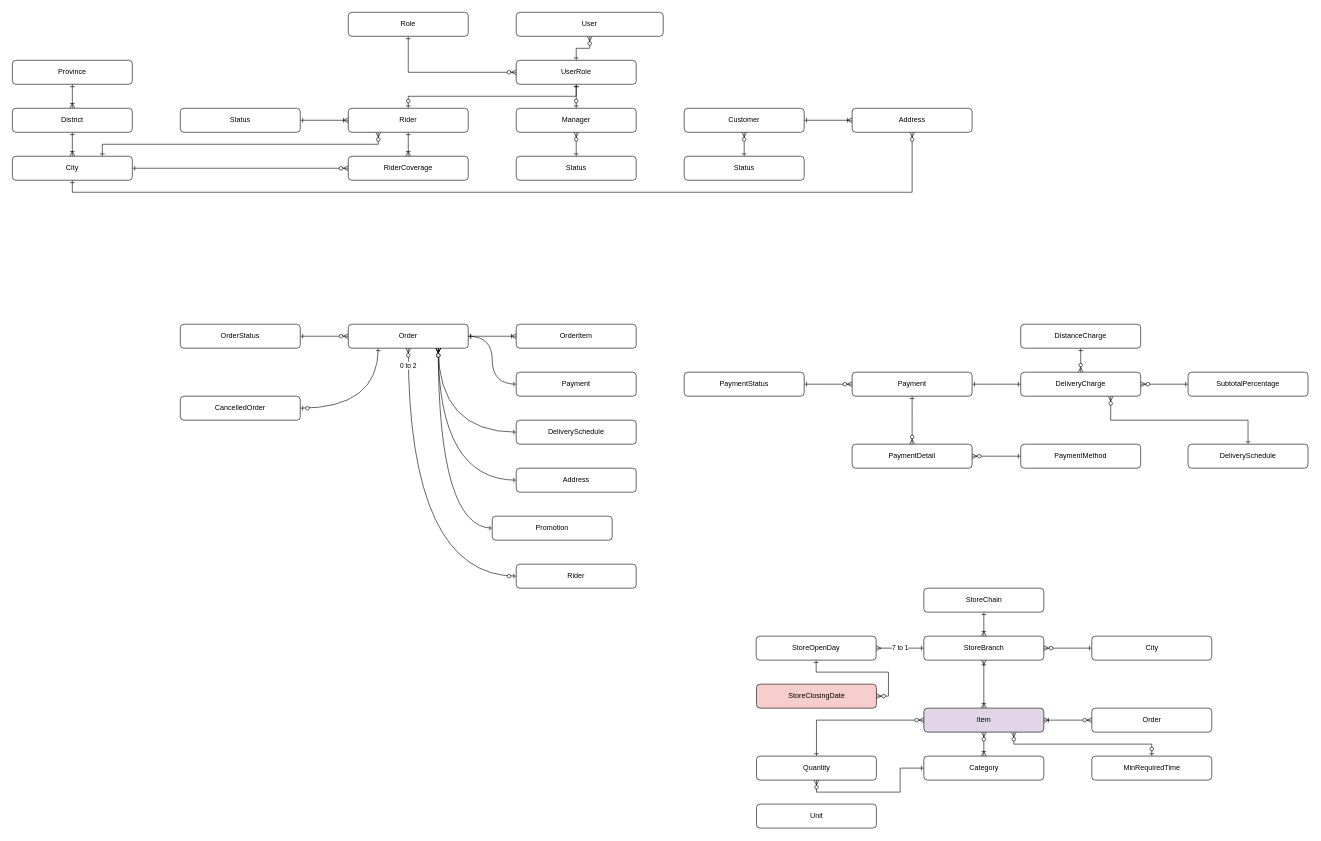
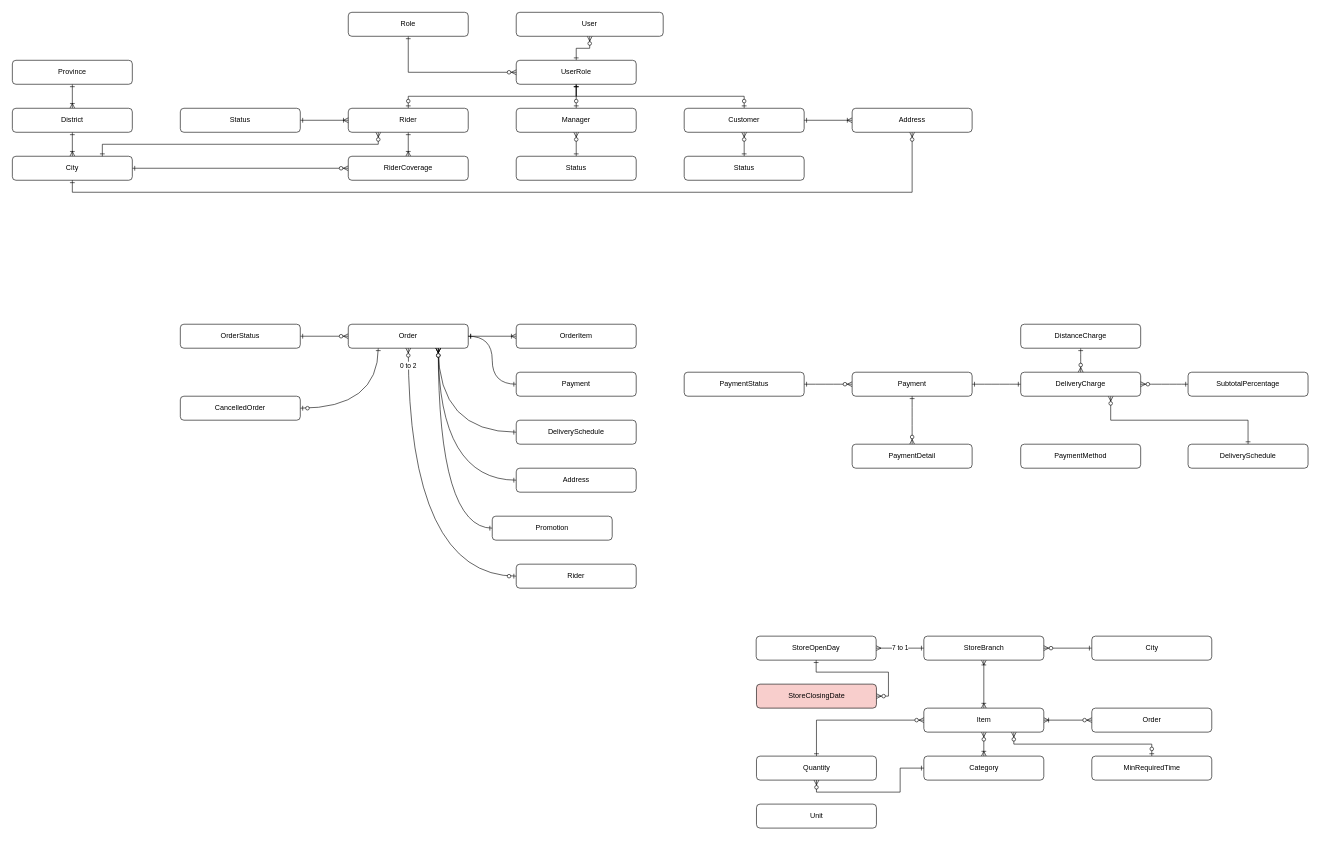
edge "UserRole" -- "Customer": added
edge "PaymentDetail" -- "PaymentMethod": removed
node "StoreChain": removed
edge "StoreChain" -- "StoreBranch": removed
node "Item": fillcolor #e1d5e7 -> #ffffff
